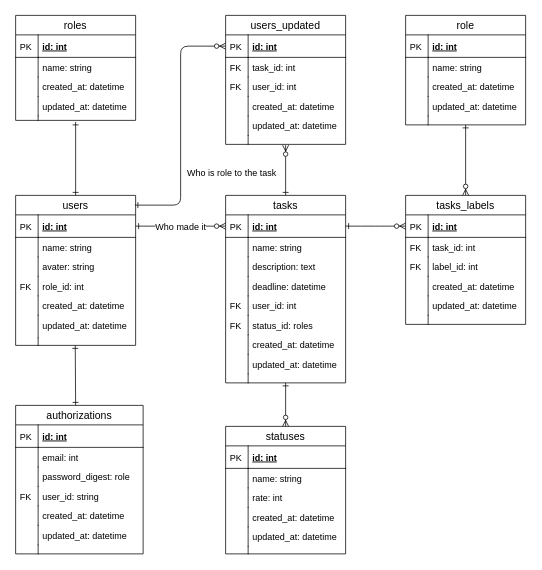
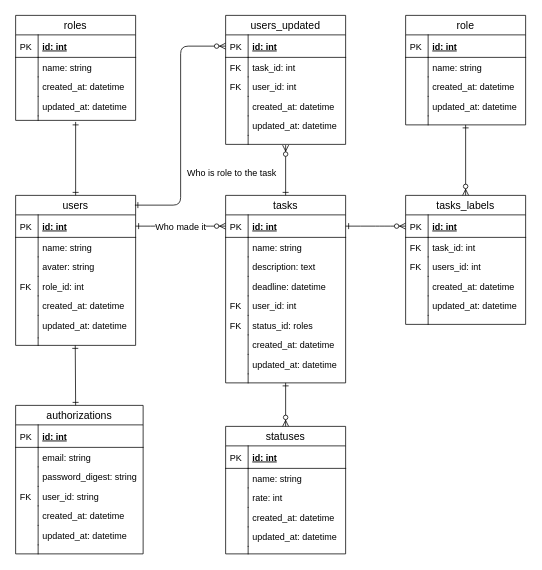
node "label_id: int": label "label_id: int" -> "users_id: int"
node "email: int": label "email: int" -> "email: string"
node "password_digest: role": label "password_digest: role" -> "password_digest: string"
